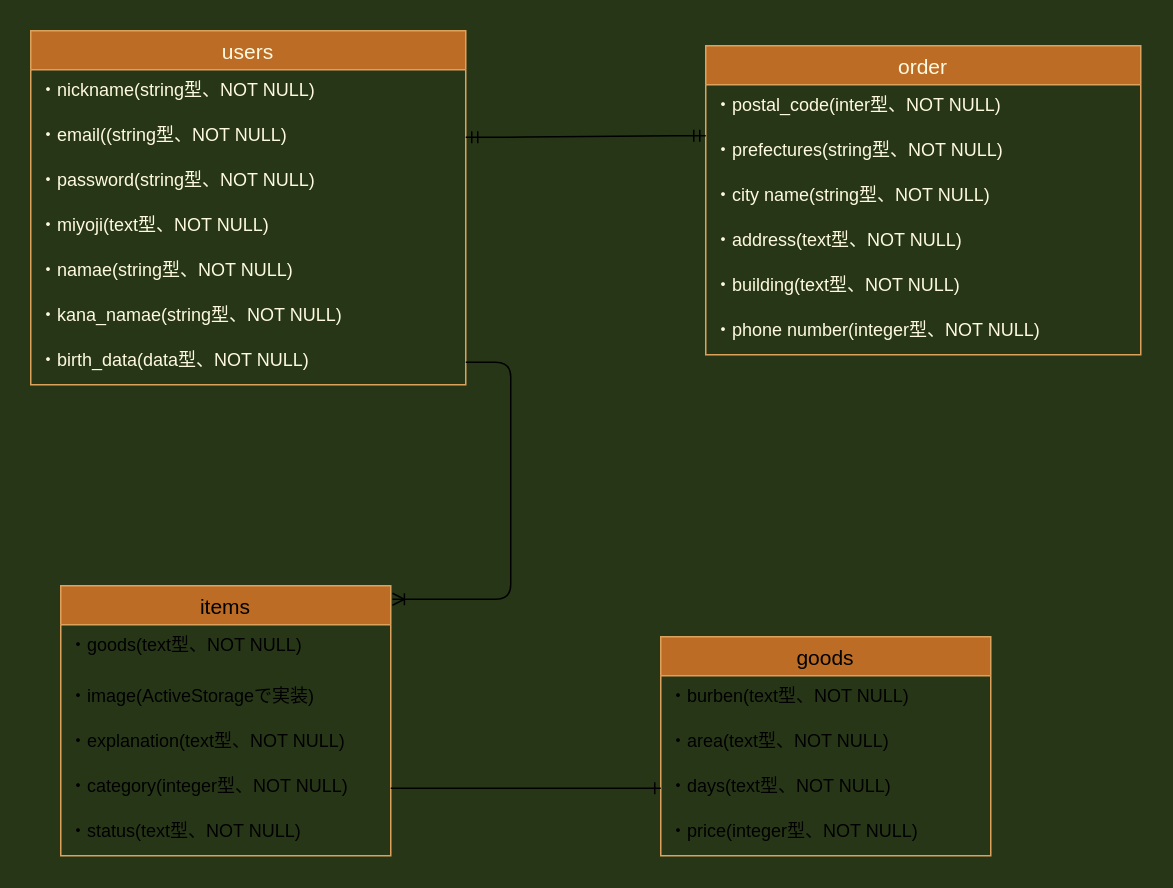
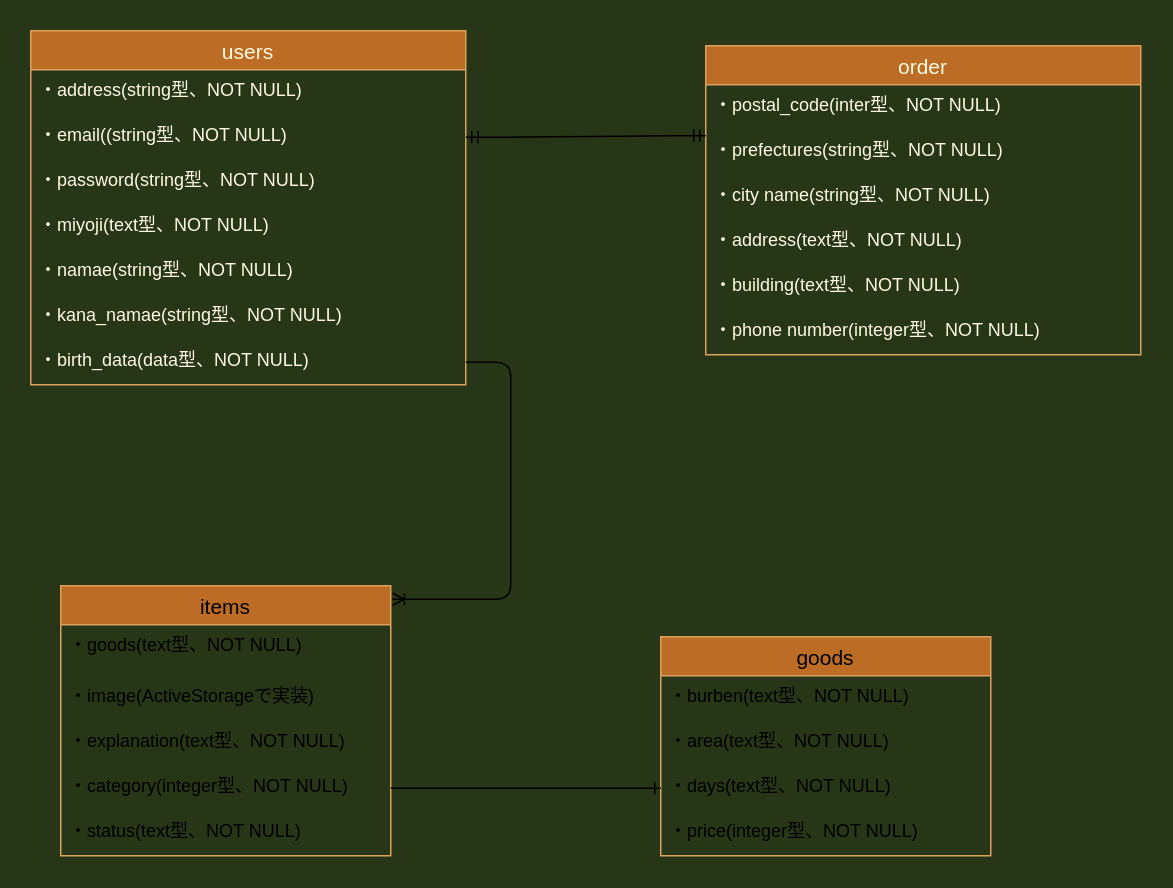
node "・nickname(string型、NOT NULL)": label "・nickname(string型、NOT NULL)" -> "・address(string型、NOT NULL)"
